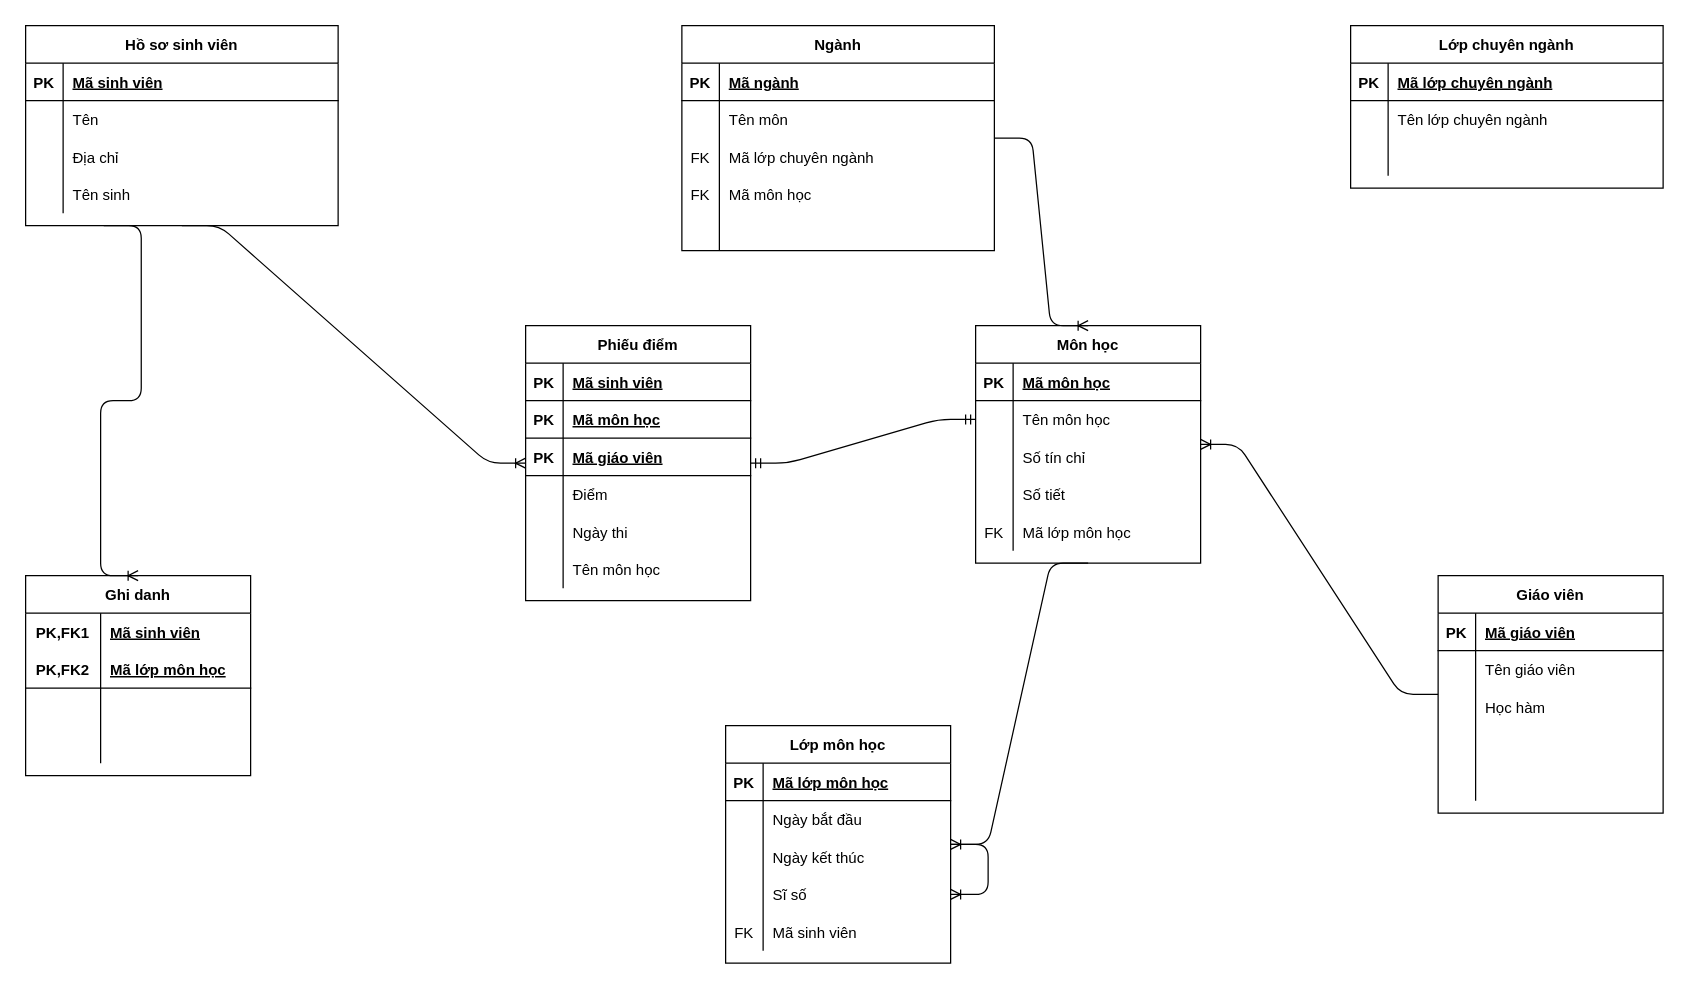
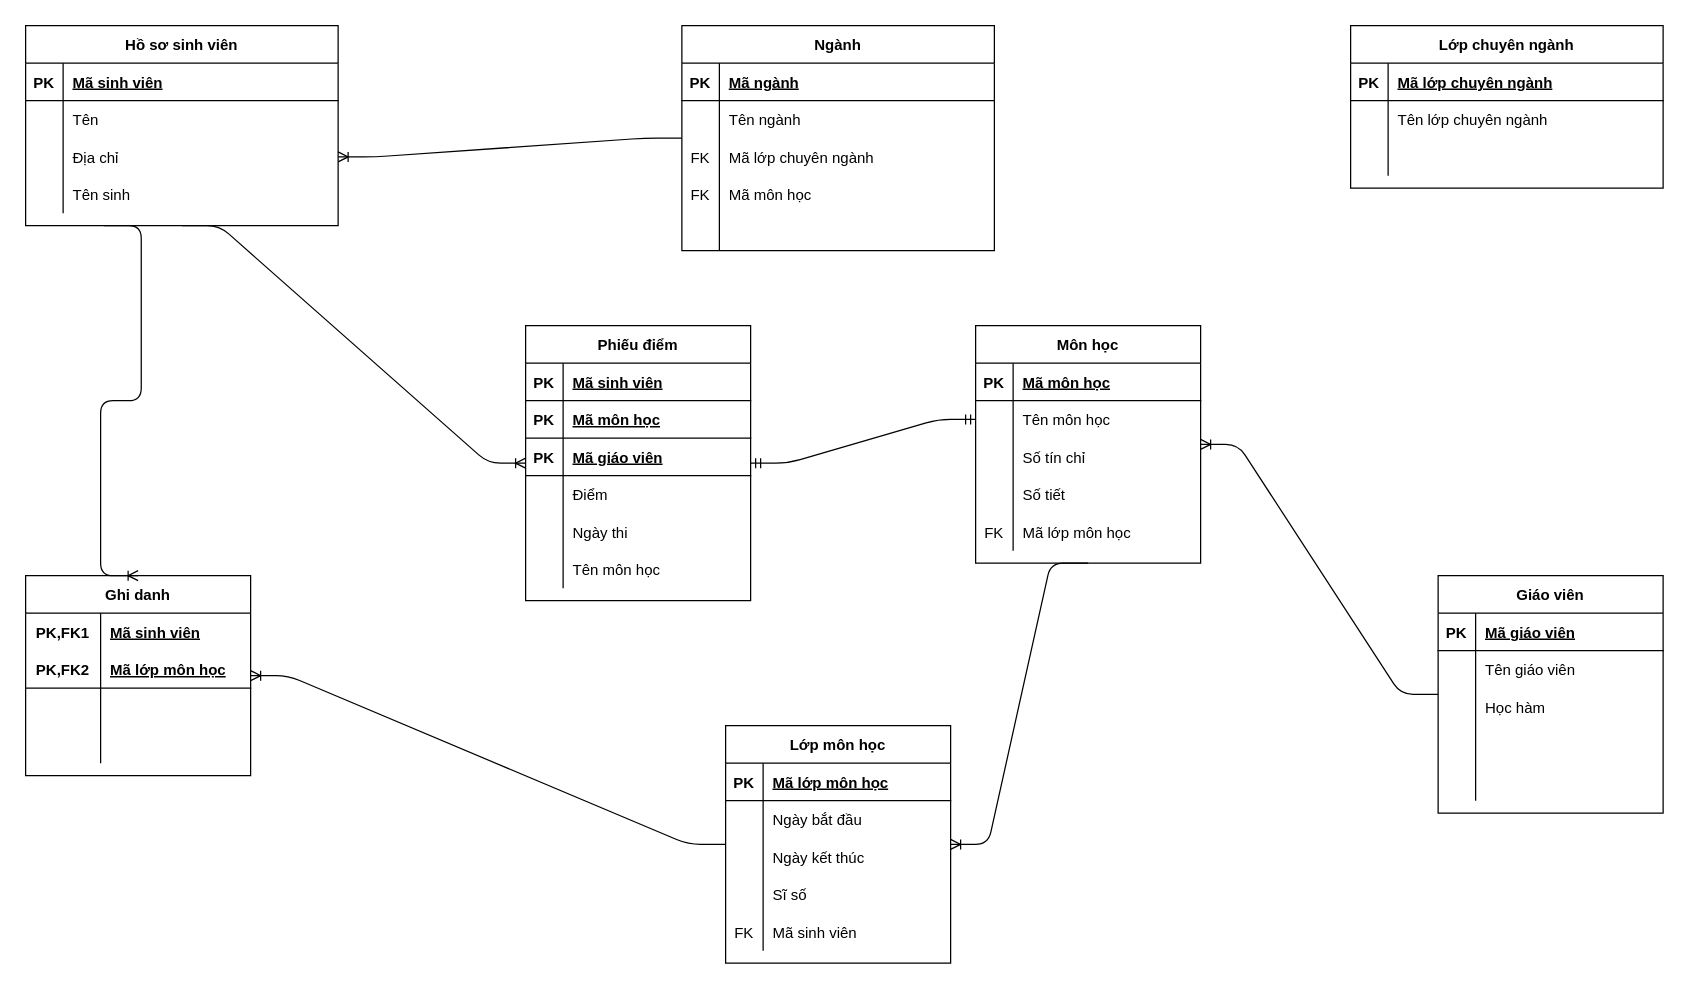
node "Tên môn": label "Tên môn" -> "Tên ngành"
edge "Ngành" -> "Môn học": now "Ngành" -> "Địa chỉ"
edge "Lớp môn học" -> "Sĩ số": now "Lớp môn học" -> "Ghi danh"
